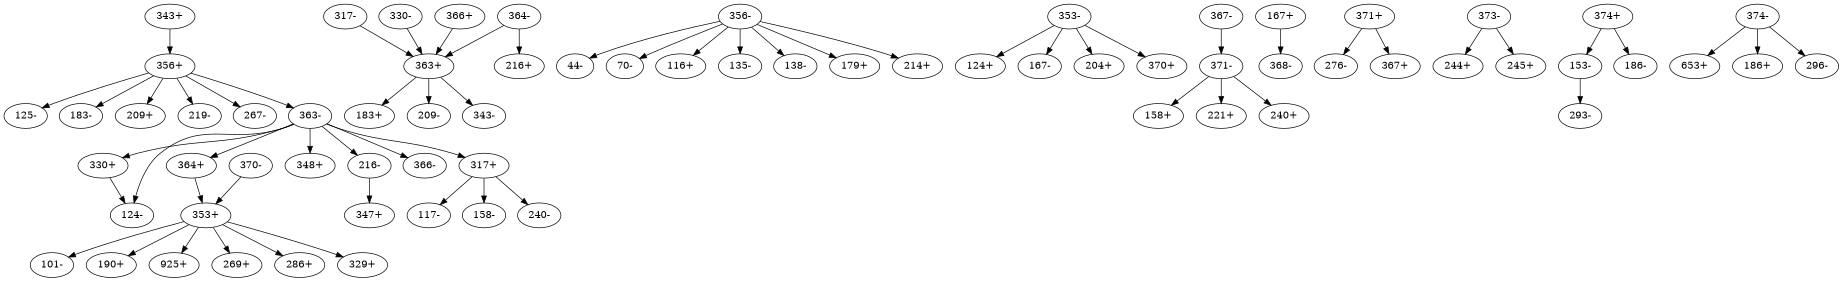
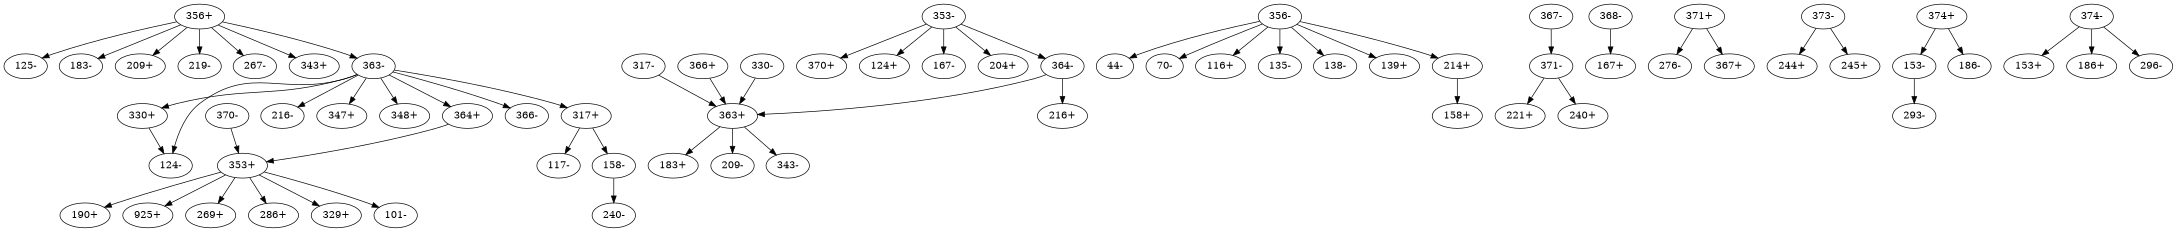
edge "343+" -> "356+": reversed
edge "167+" -> "368-": reversed
edge "353-" -> "364-": added
node "179+": label "179+" -> "139+"
node "653+": label "653+" -> "153+"
edge "371-" -> "158+": now "214+" -> "158+"
edge "216-" -> "347+": now "363-" -> "347+"
edge "317+" -> "240-": now "158-" -> "240-"
